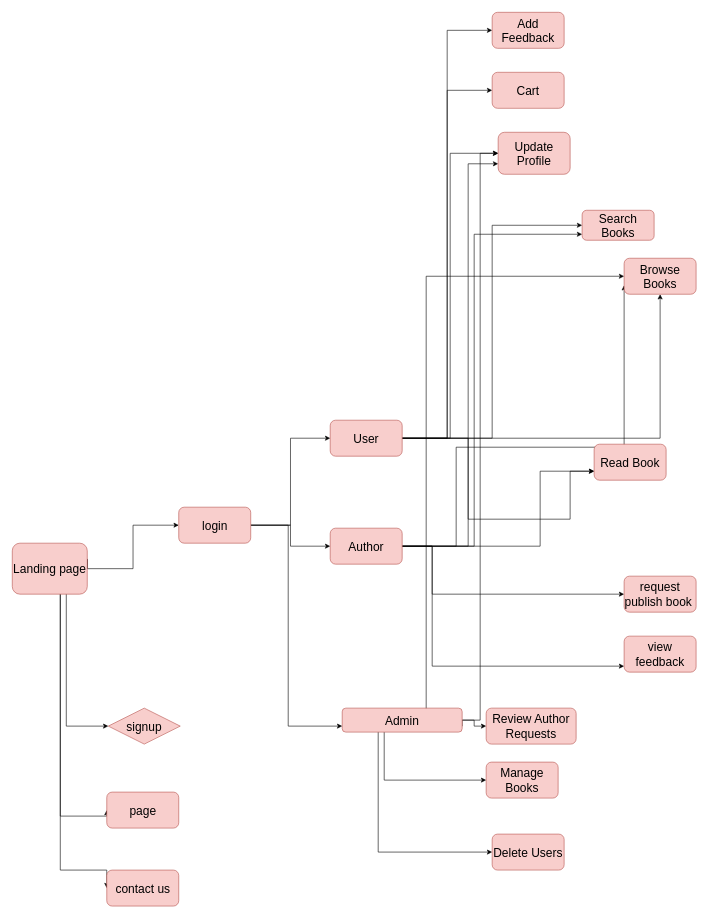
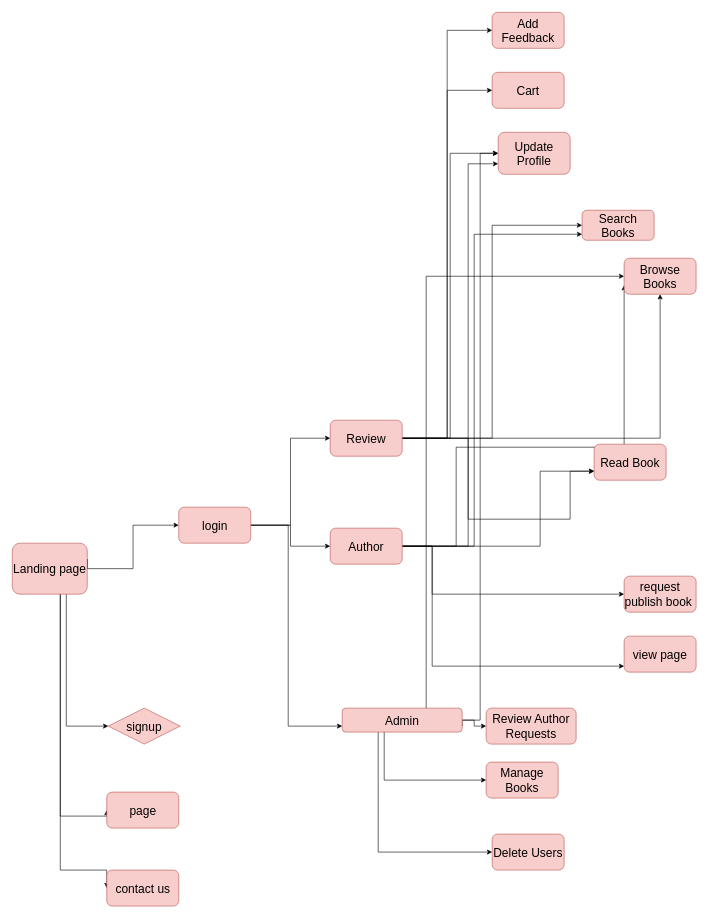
node "User": label "User" -> "Review"
node "view feedback": label "view feedback" -> "view page"
